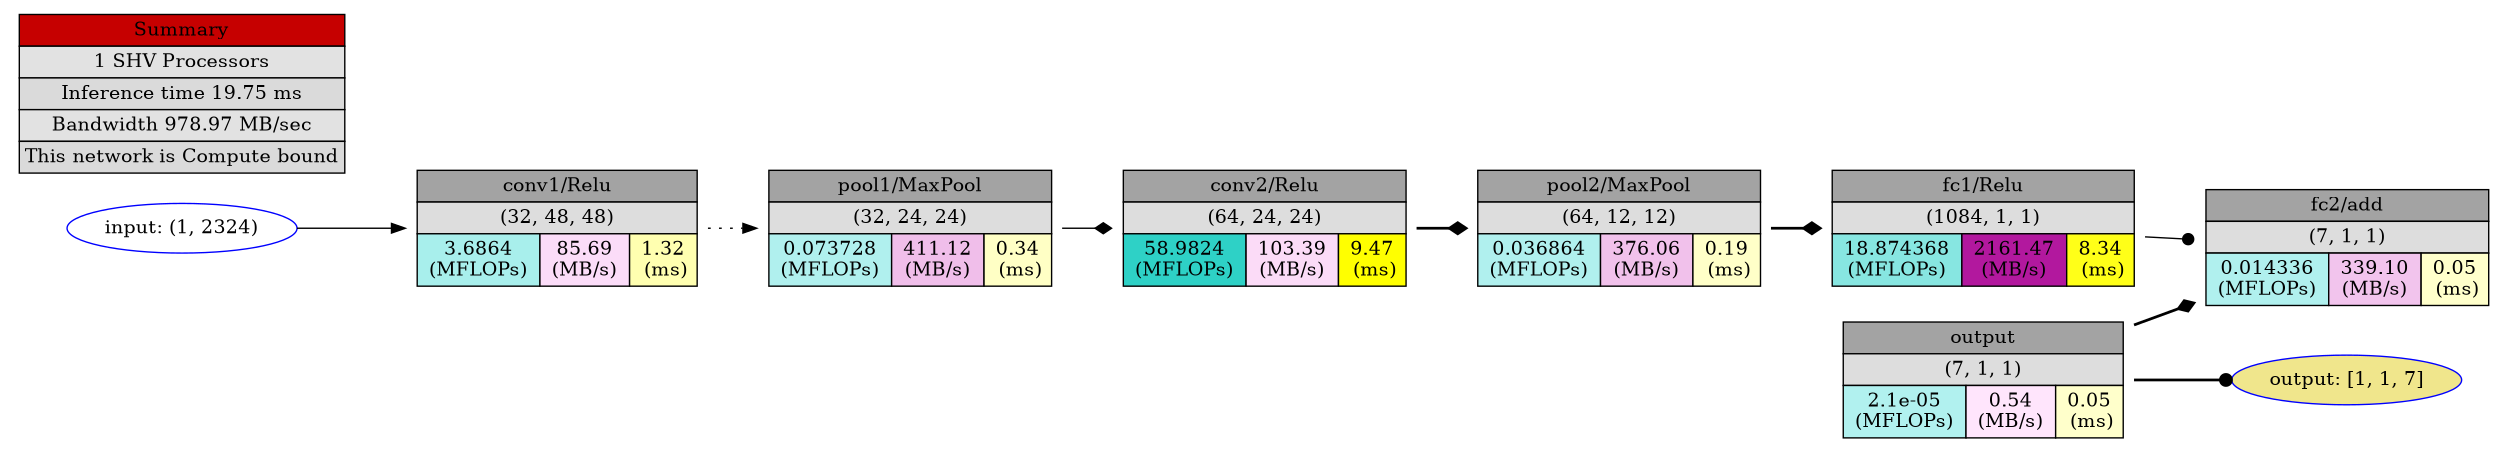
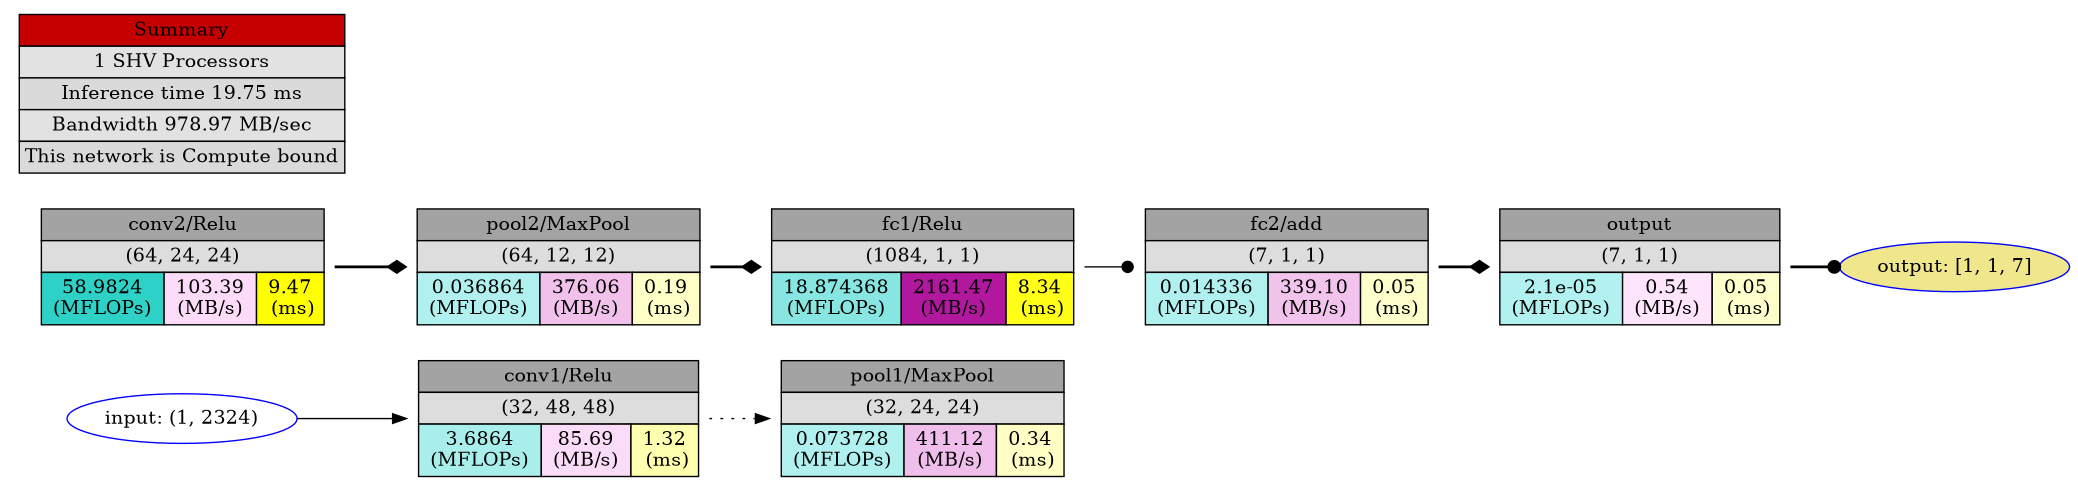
edge "pool1/MaxPool" -> "conv2/Relu": removed
edge "output" -> "fc2/add": reversed
